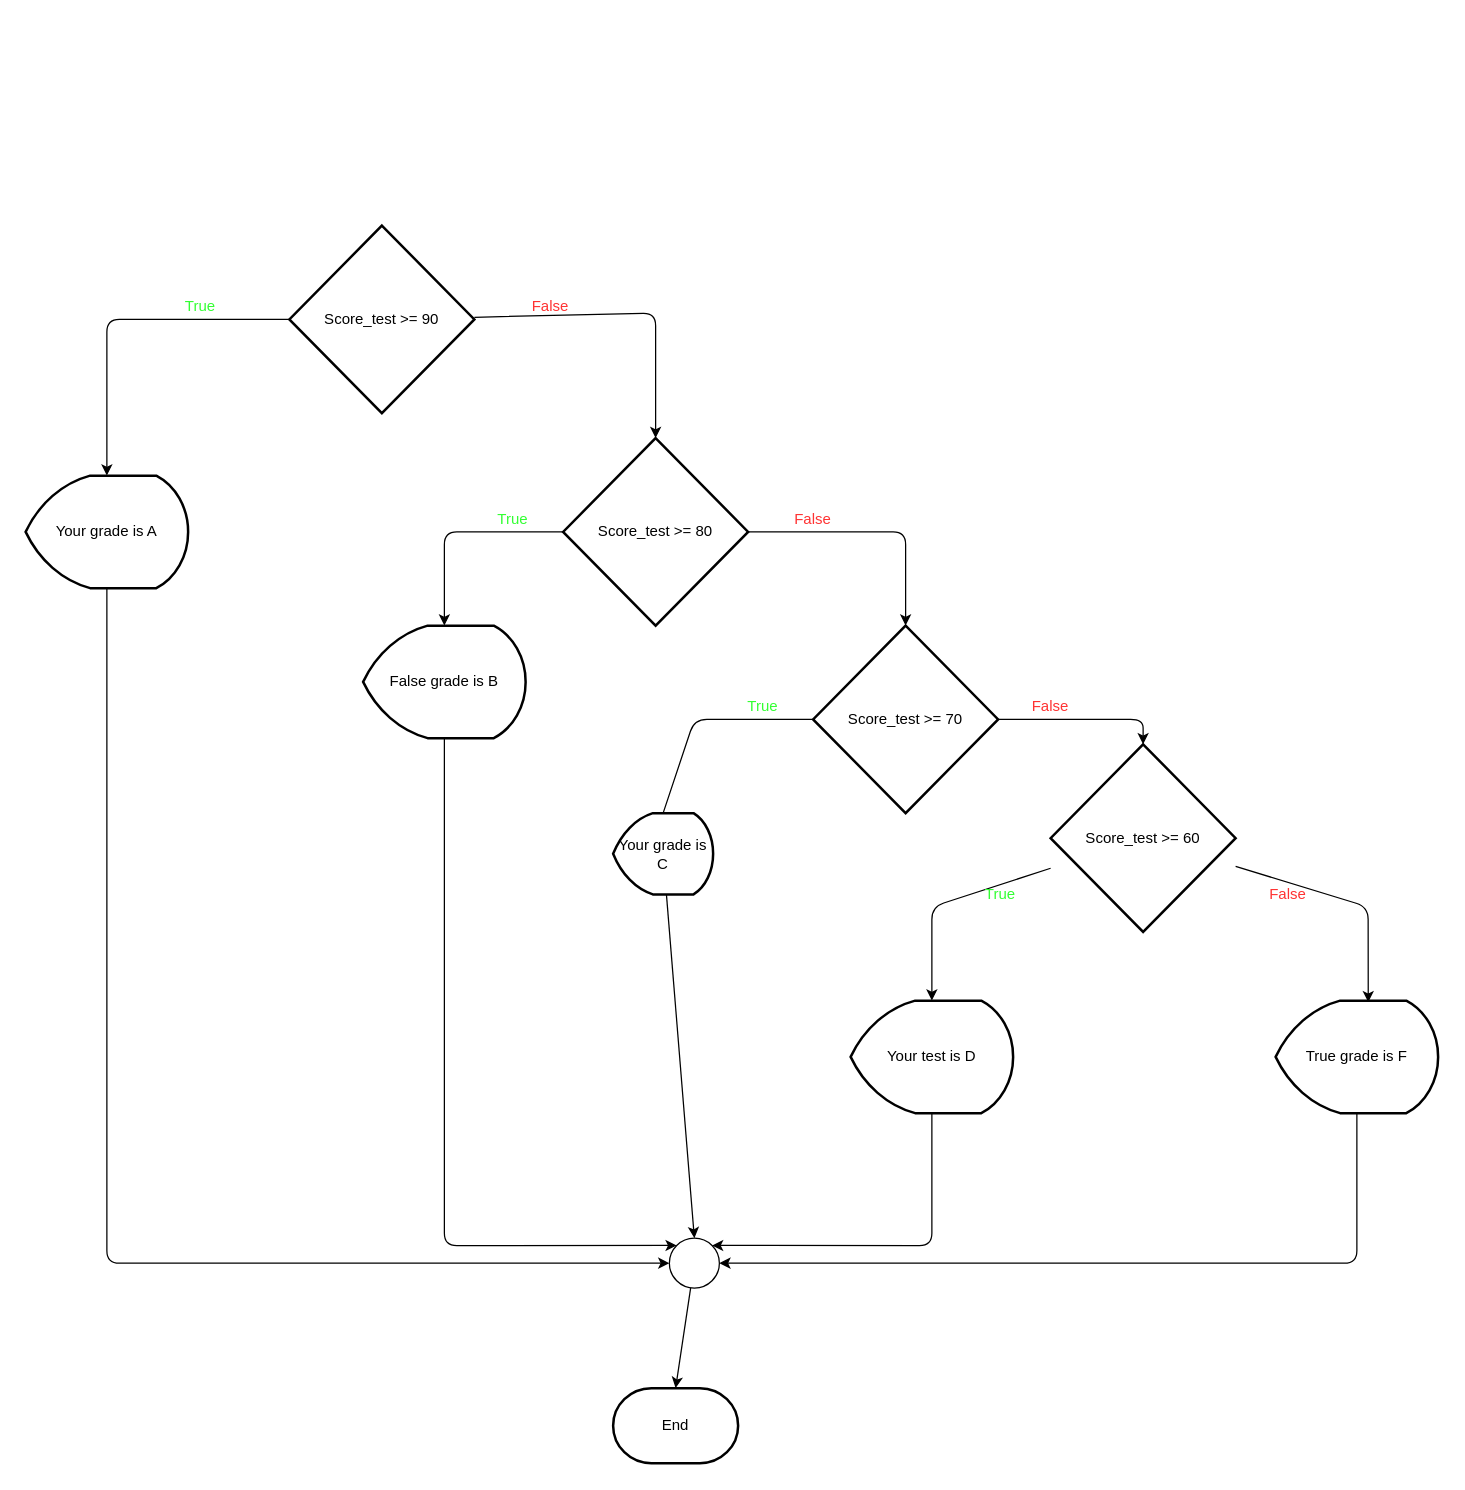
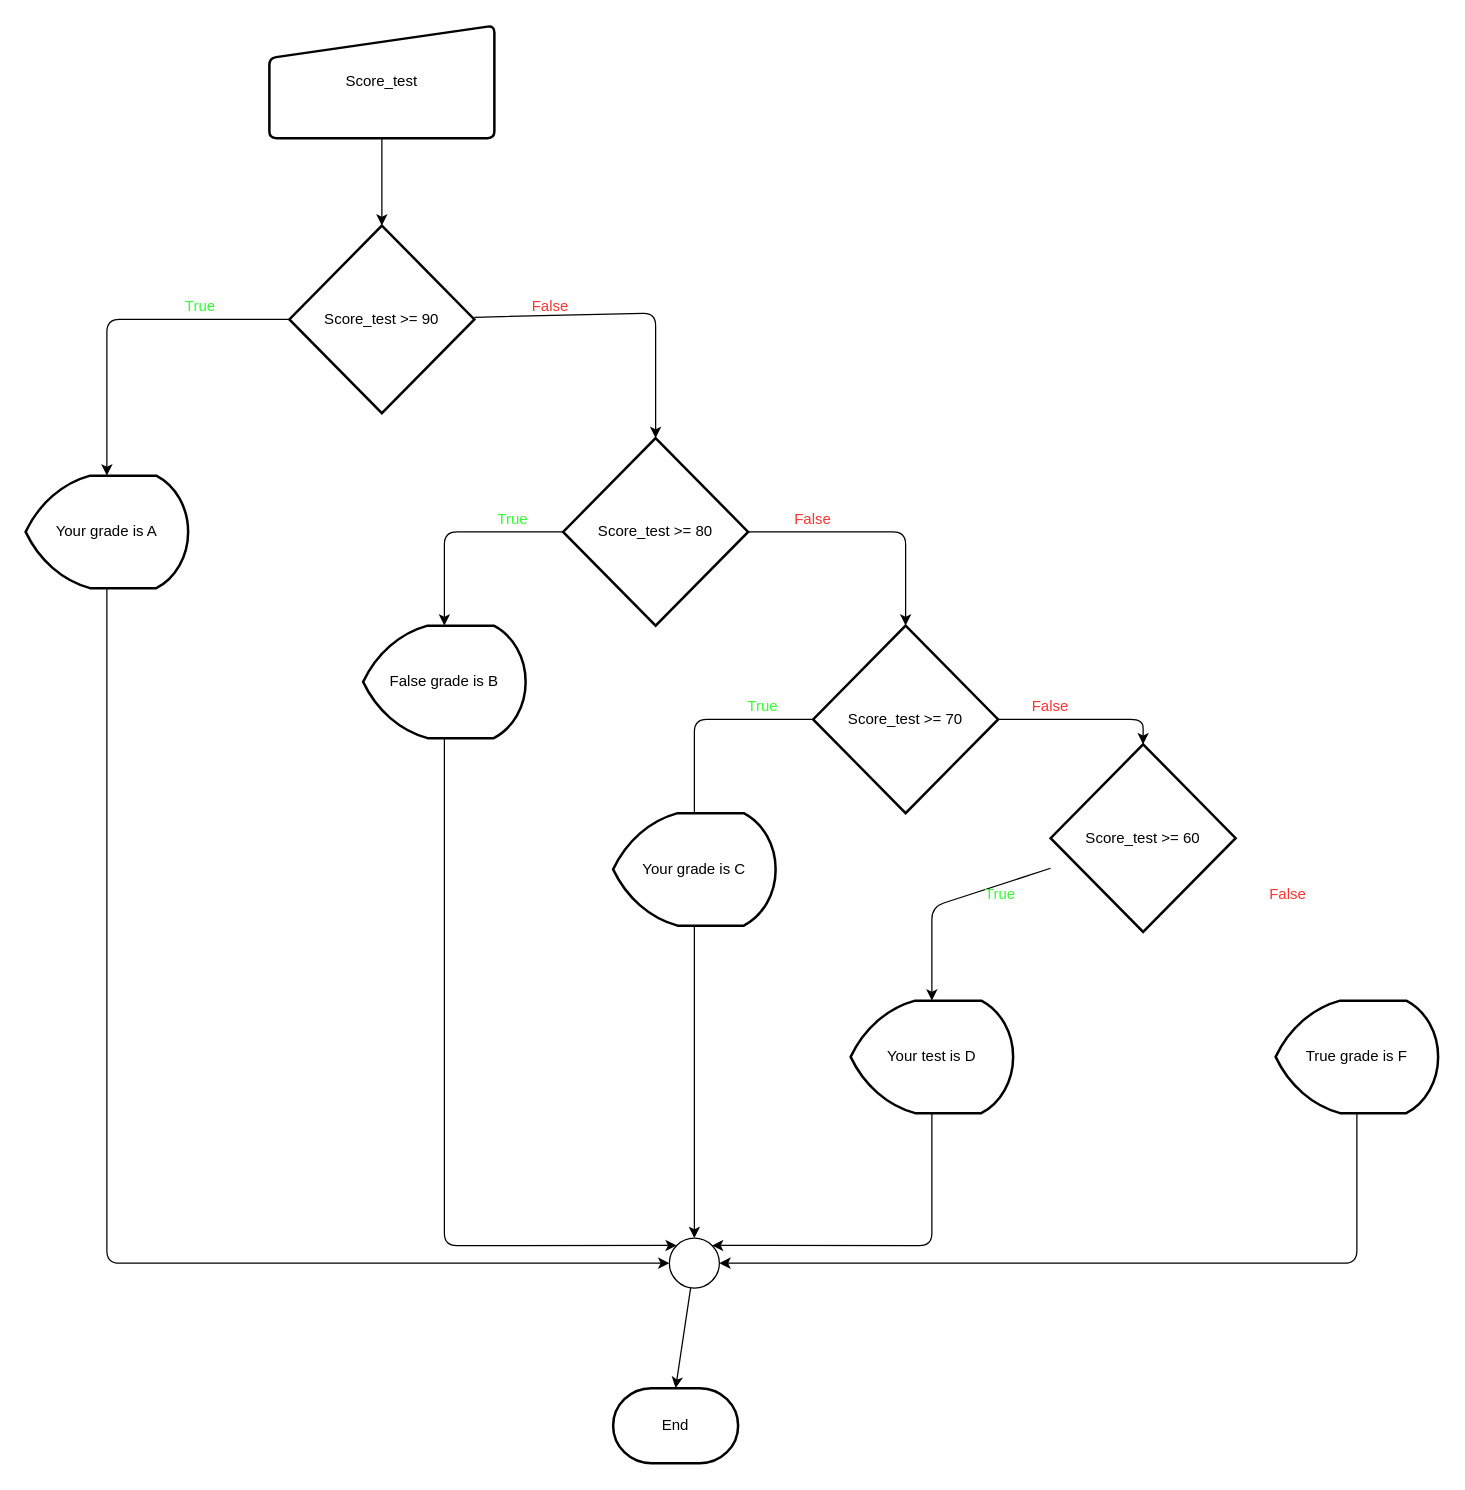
node "Score_test": added
edge "Score_test" -> "Score_test >= 90": added
node "Your grade is C": size 100x81 -> 163x113
edge "Score_test >= 60" -> "True grade is F": removed
